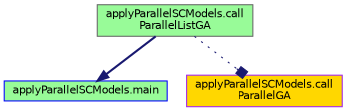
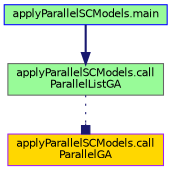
edge "applyParallelSCModels.call ParallelListGA" -> "applyParallelSCModels.main": reversed
